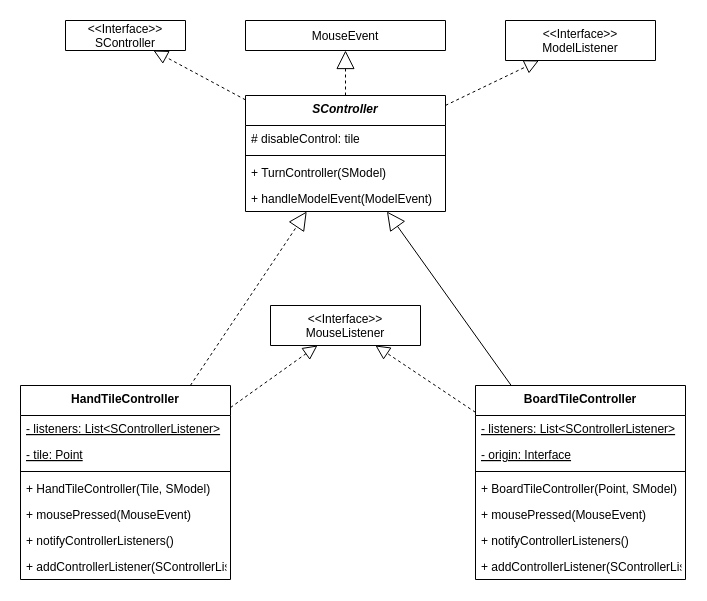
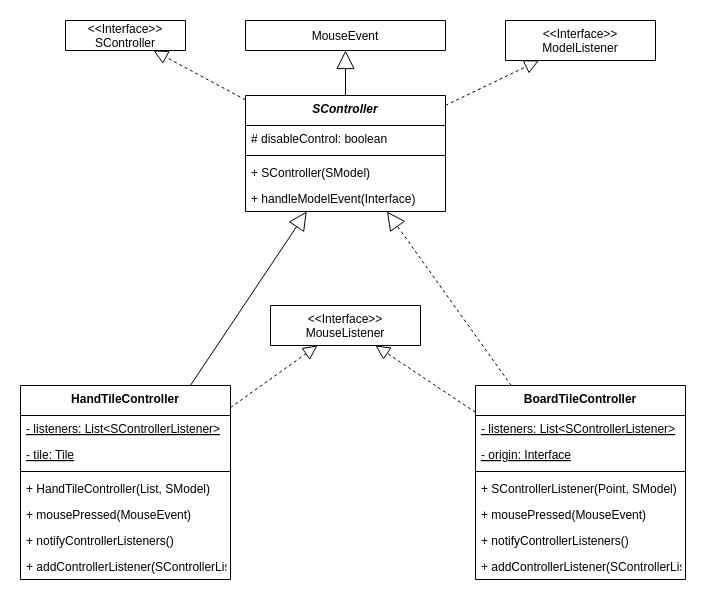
edge "SController" -> "MouseEvent": style dashed -> solid
node "# disableControl: tile": label "# disableControl: tile" -> "# disableControl: boolean"
node "+ TurnController(SModel)": label "+ TurnController(SModel)" -> "+ SController(SModel)"
node "+ handleModelEvent(ModelEvent)": label "+ handleModelEvent(ModelEvent)" -> "+ handleModelEvent(Interface)"
edge "BoardTileController" -> "SController": style solid -> dashed
edge "HandTileController" -> "SController": style dashed -> solid
node "- tile: Point": label "- tile: Point" -> "- tile: Tile"
node "+ HandTileController(Tile, SModel)": label "+ HandTileController(Tile, SModel)" -> "+ HandTileController(List, SModel)"
node "+ BoardTileController(Point, SModel)": label "+ BoardTileController(Point, SModel)" -> "+ SControllerListener(Point, SModel)"
